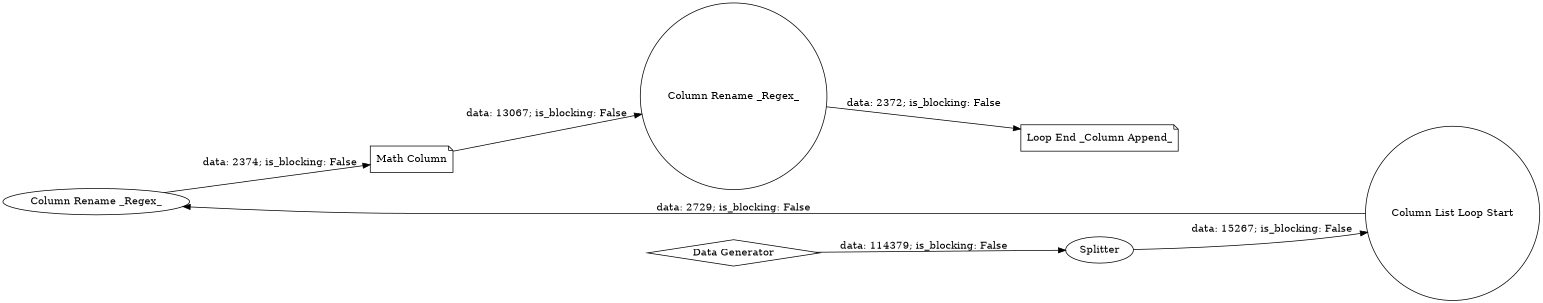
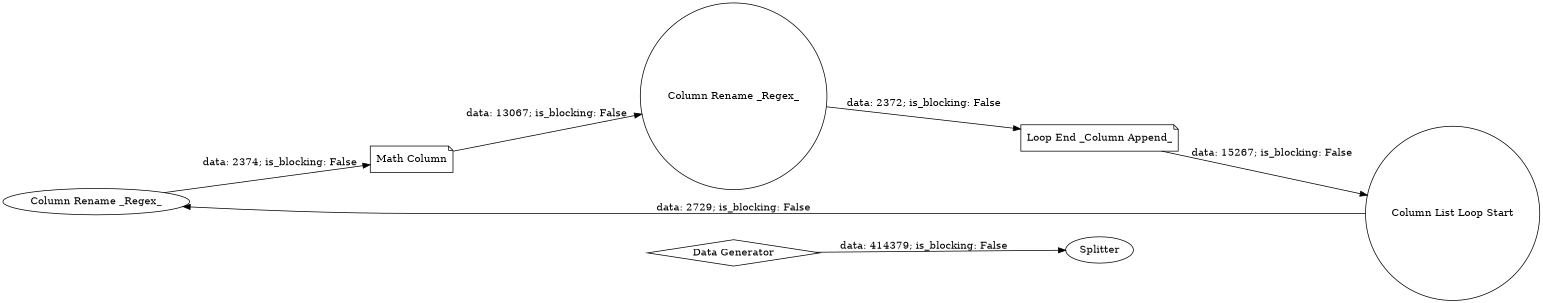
edge "Splitter" -> "Column List Loop Start": now "Loop End _Column Append_" -> "Column List Loop Start"
edge "Data Generator" -> "Splitter": label "data: 114379; is_blocking: False" -> "data: 414379; is_blocking: False"
